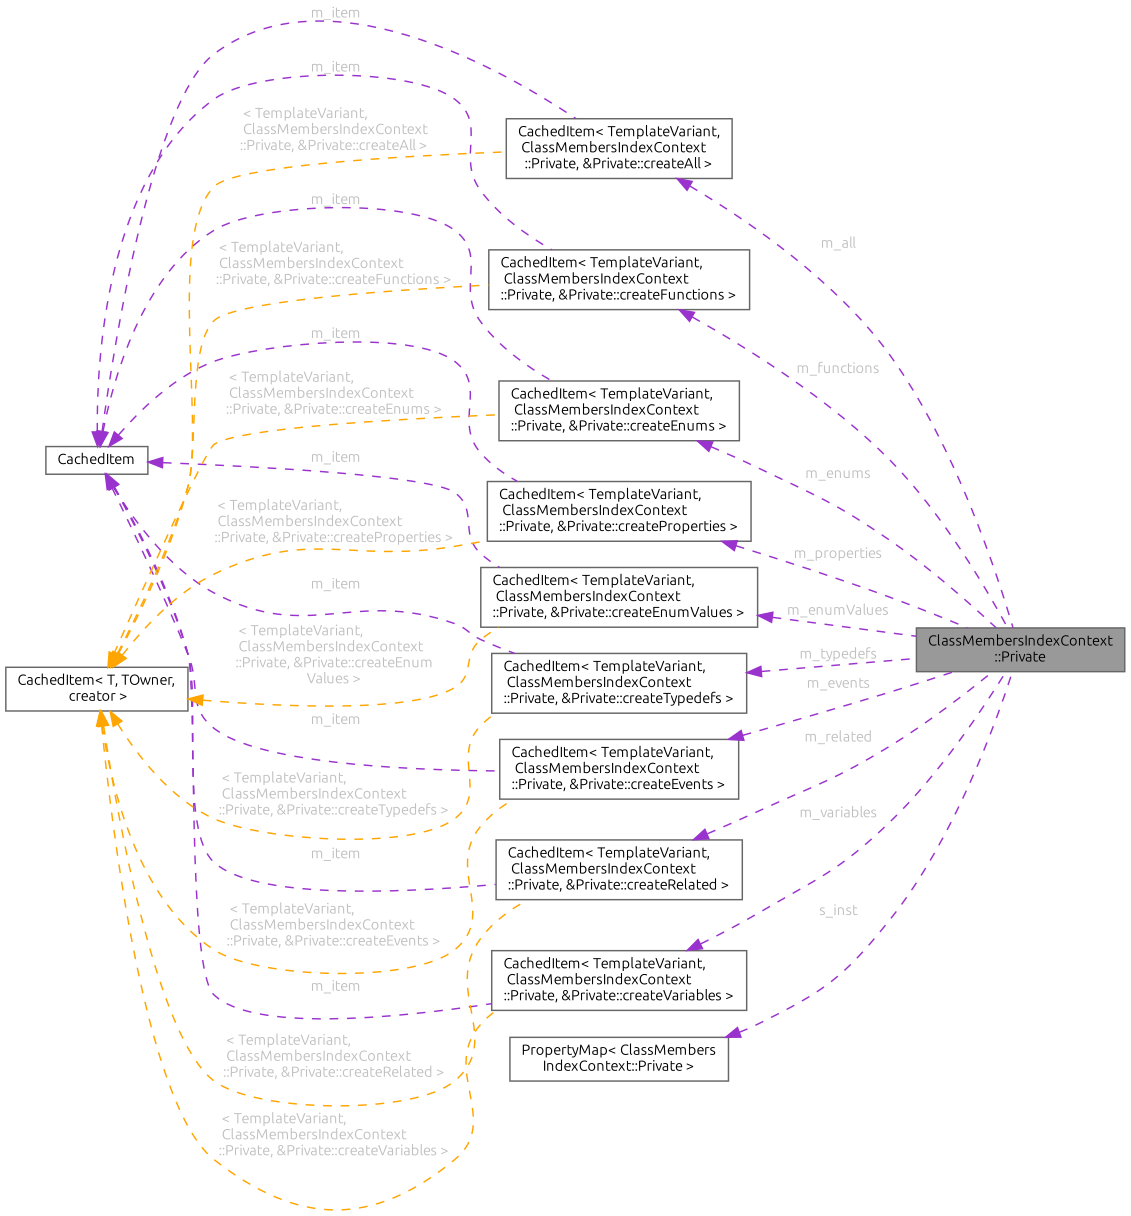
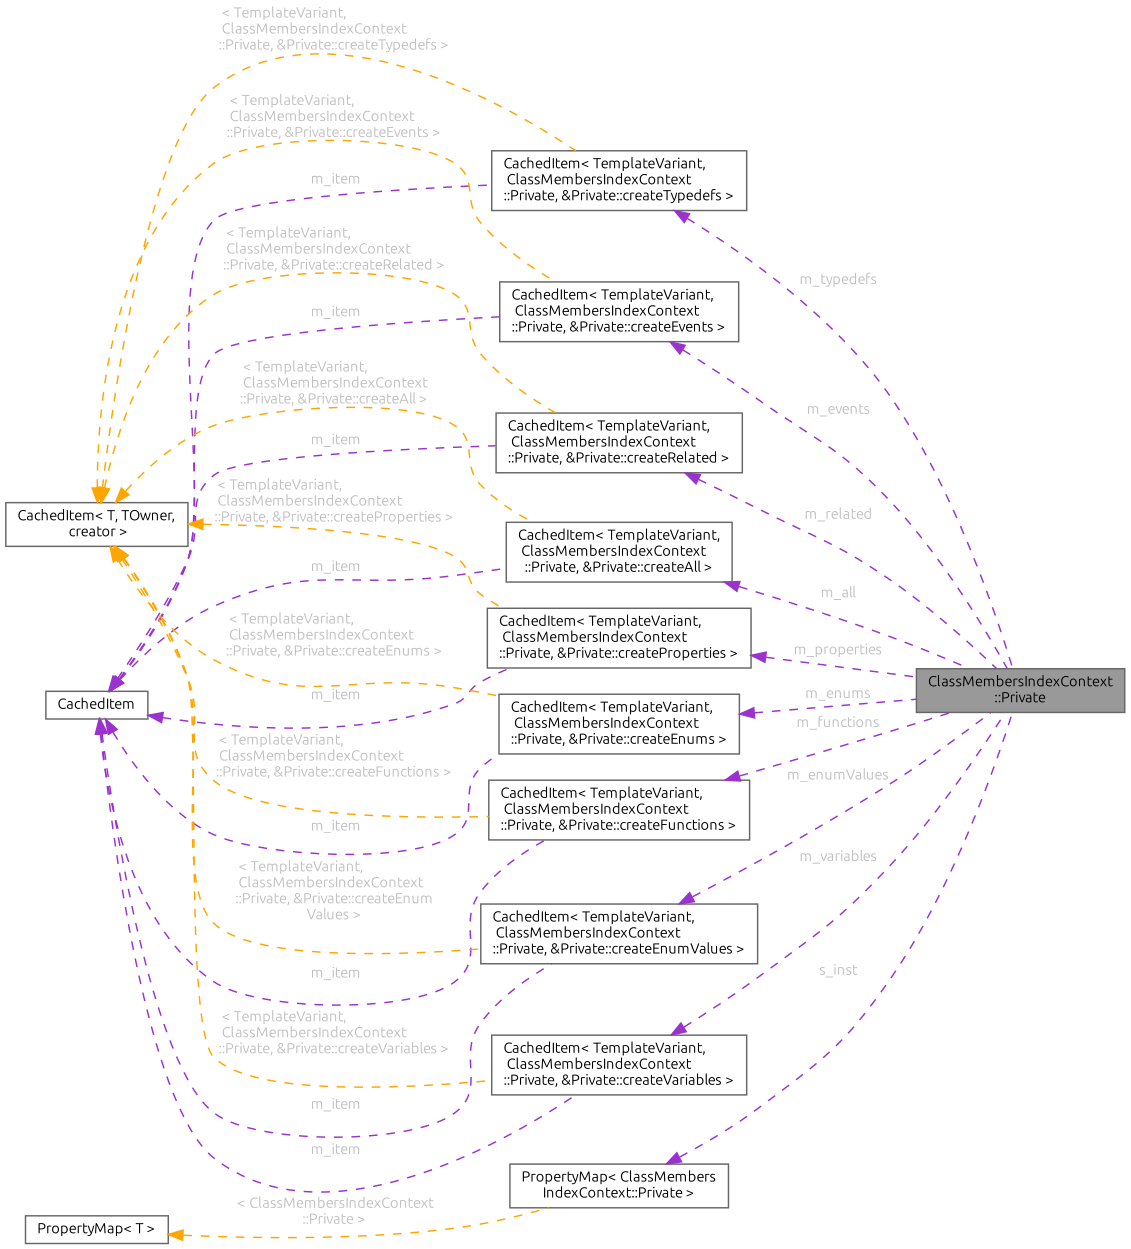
node "PropertyMap< T >": added
